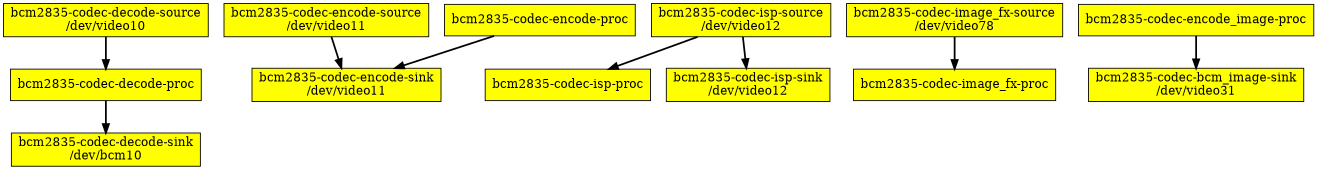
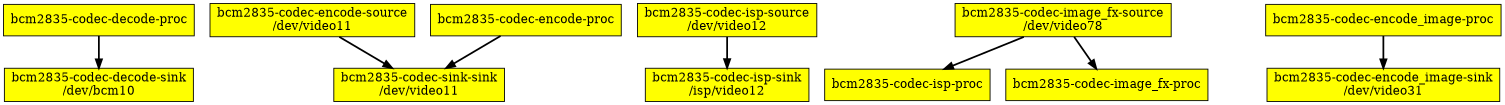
node "bcm2835-codec-decode-source /dev/video10": removed
edge "bcm2835-codec-isp-source /dev/video12" -> "bcm2835-codec-isp-proc": now "bcm2835-codec-image_fx-source /dev/video78" -> "bcm2835-codec-isp-proc"
node "bcm2835-codec-encode-sink /dev/video11": label "bcm2835-codec-encode-sink /dev/video11" -> "bcm2835-codec-sink-sink /dev/video11"
node "bcm2835-codec-isp-sink /dev/video12": label "bcm2835-codec-isp-sink /dev/video12" -> "bcm2835-codec-isp-sink /isp/video12"
node "bcm2835-codec-bcm_image-sink /dev/video31": label "bcm2835-codec-bcm_image-sink /dev/video31" -> "bcm2835-codec-encode_image-sink /dev/video31"
